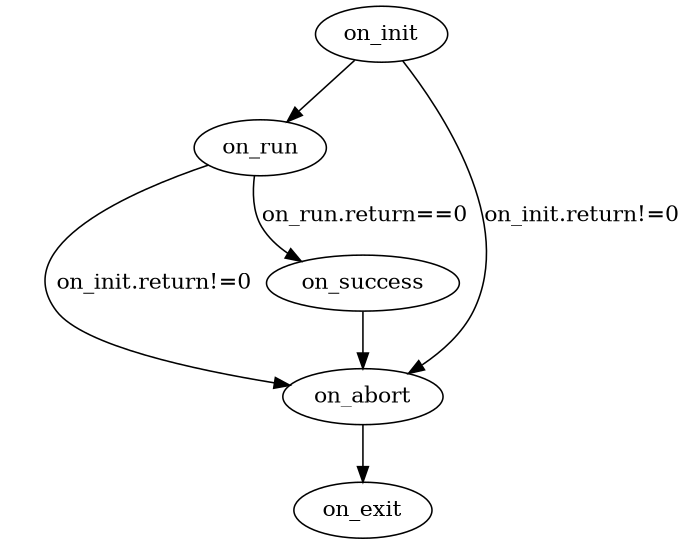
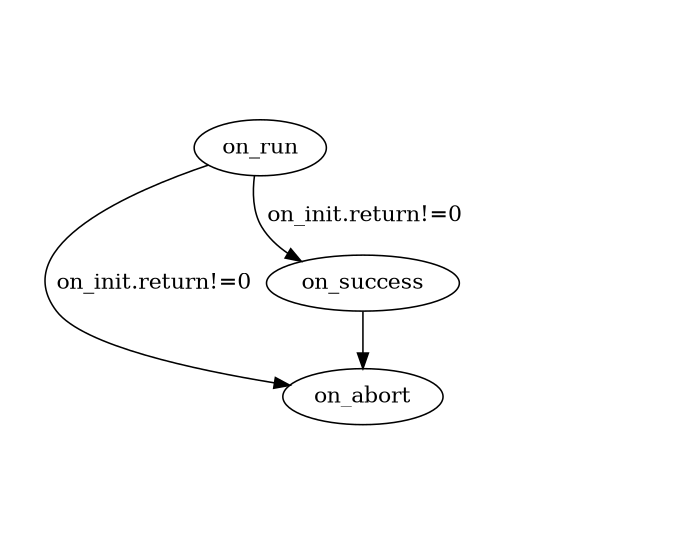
node "on_init": removed
edge "on_run" -> "on_success": label "on_run.return==0" -> "on_init.return!=0"
node "on_exit": removed
